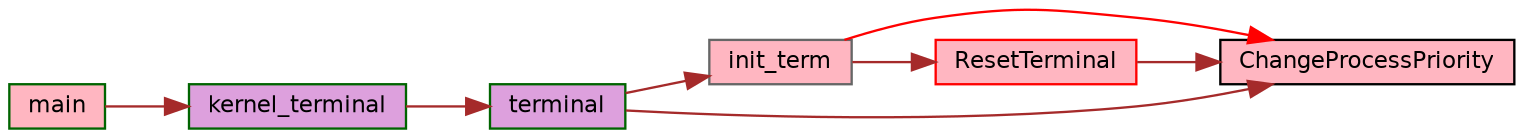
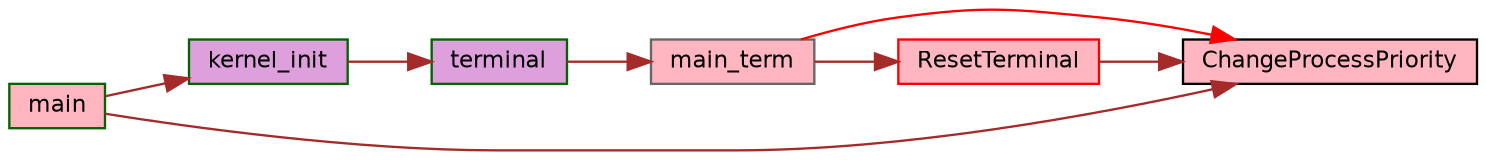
node "init_term": label "init_term" -> "main_term"
node "kernel_terminal": label "kernel_terminal" -> "kernel_init"
edge "terminal" -> "ChangeProcessPriority": now "main" -> "ChangeProcessPriority"
